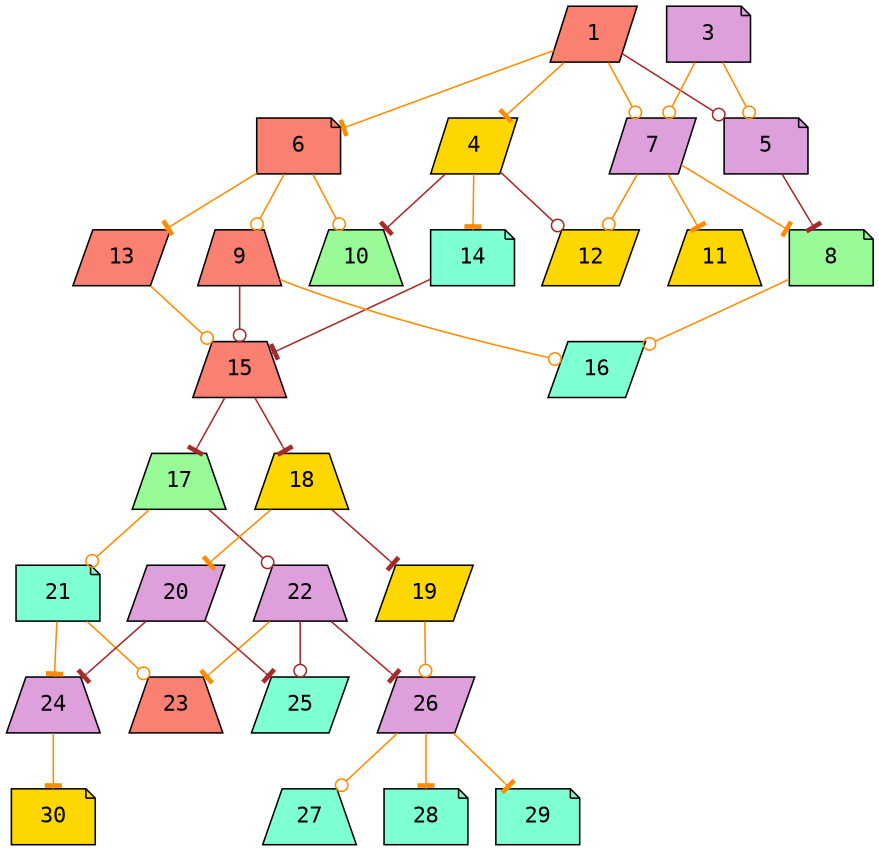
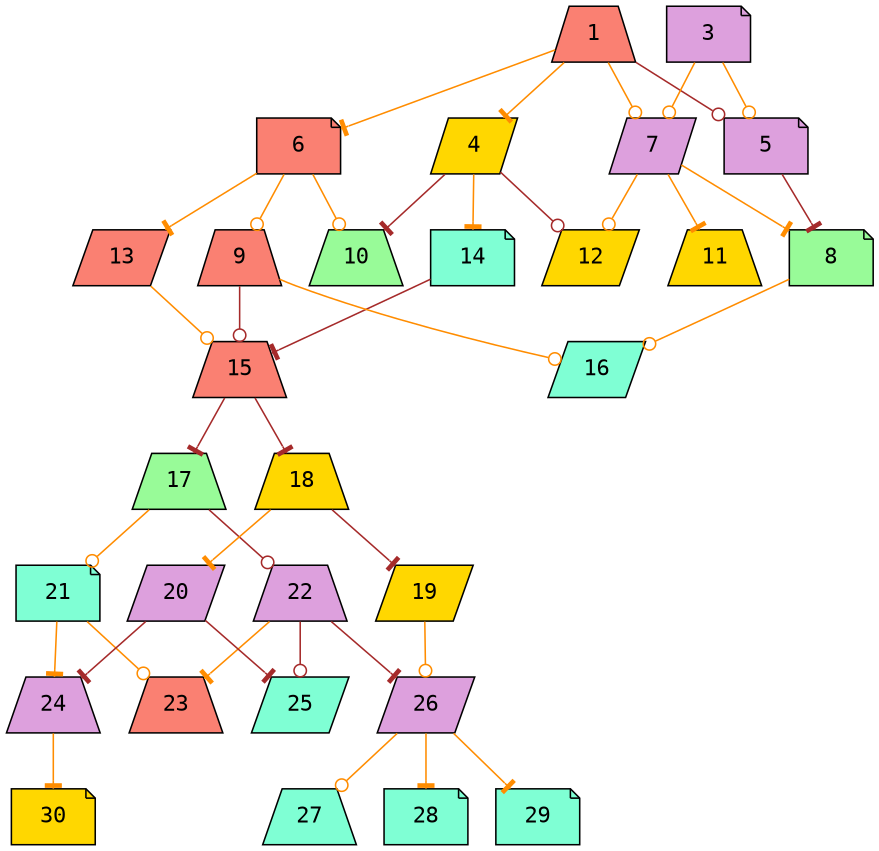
node "1": shape parallelogram -> trapezium
